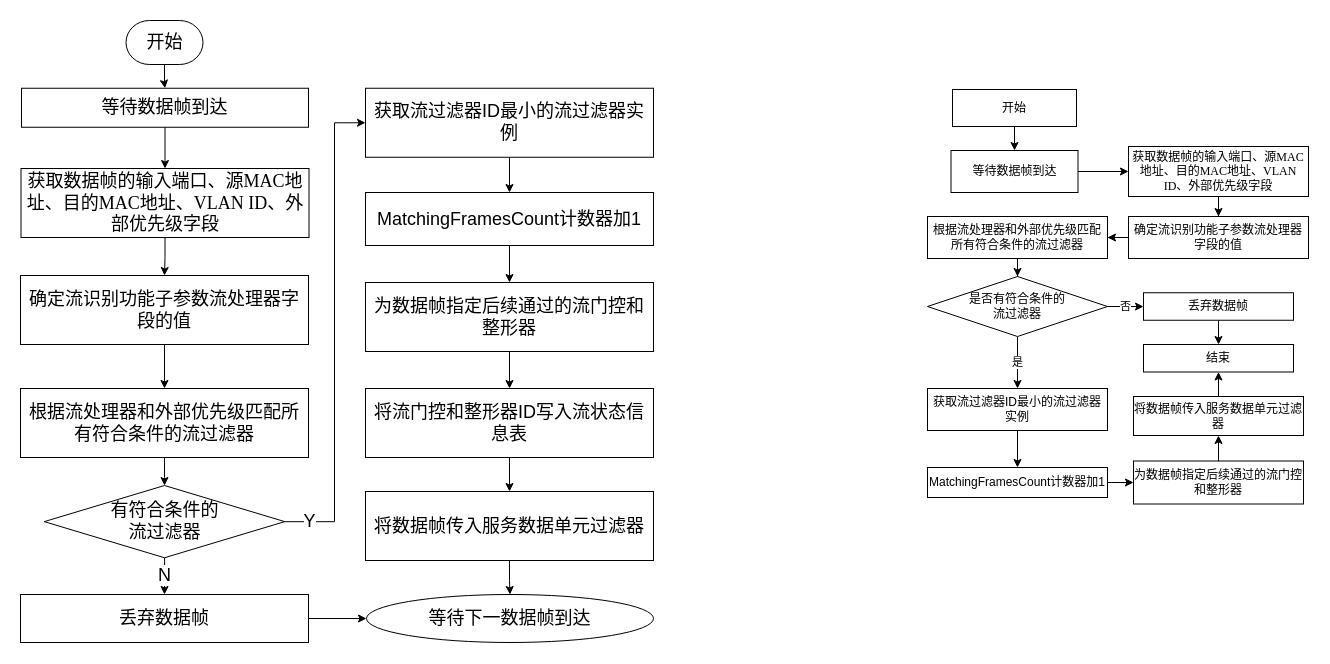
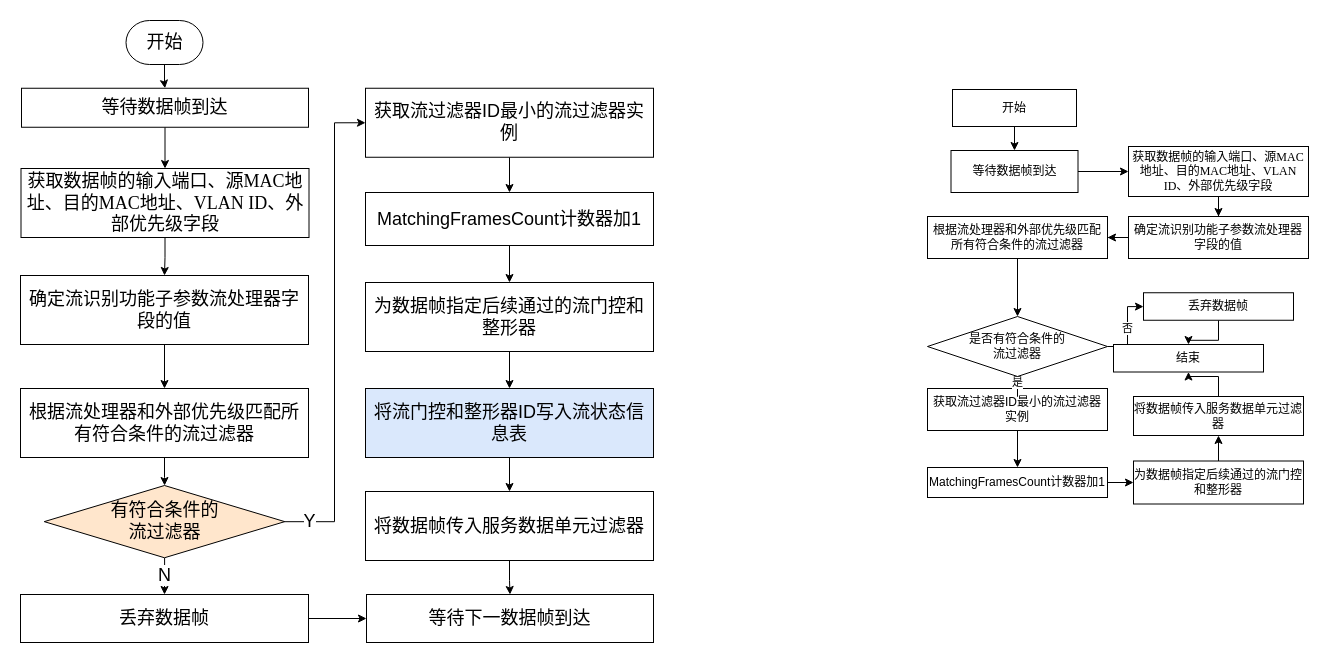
node "是否有符合条件的 流过滤器": moved (1018, 307) -> (1018, 347)
node "结束": moved (1219, 358) -> (1189, 358)
node "将流门控和整形器ID写入流状态信息表": fillcolor #ffffff -> #dae8fc
node "有符合条件的流过滤器": fillcolor #ffffff -> #ffe6cc
node "等待下一数据帧到达": shape ellipse -> rectangle
